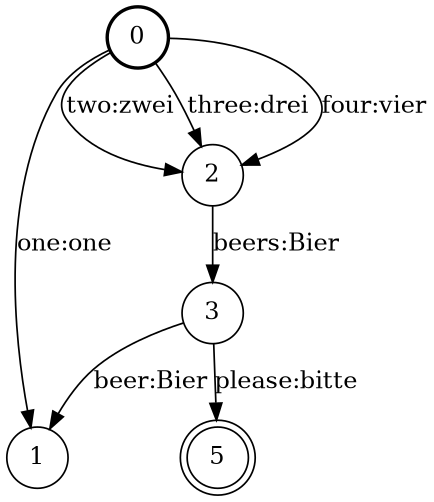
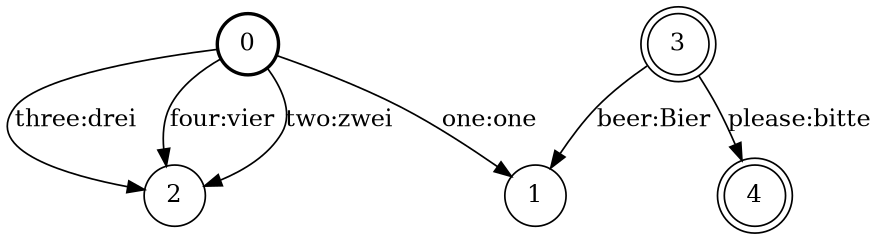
edge "2" -> "3": removed, label "beers:Bier"
node "3": shape circle -> doublecircle
node "5": label "5" -> "4"
